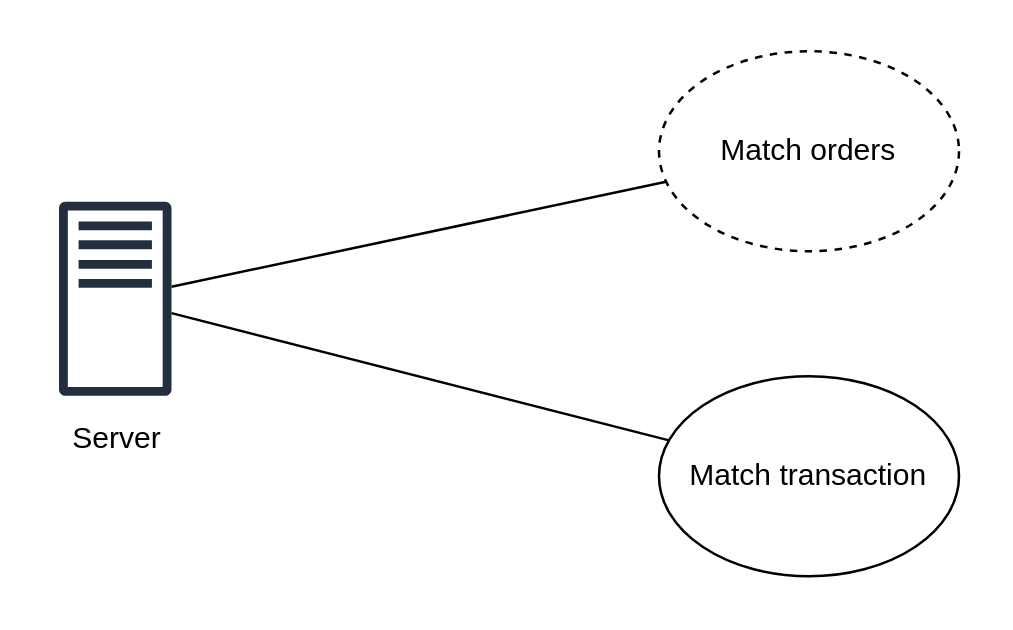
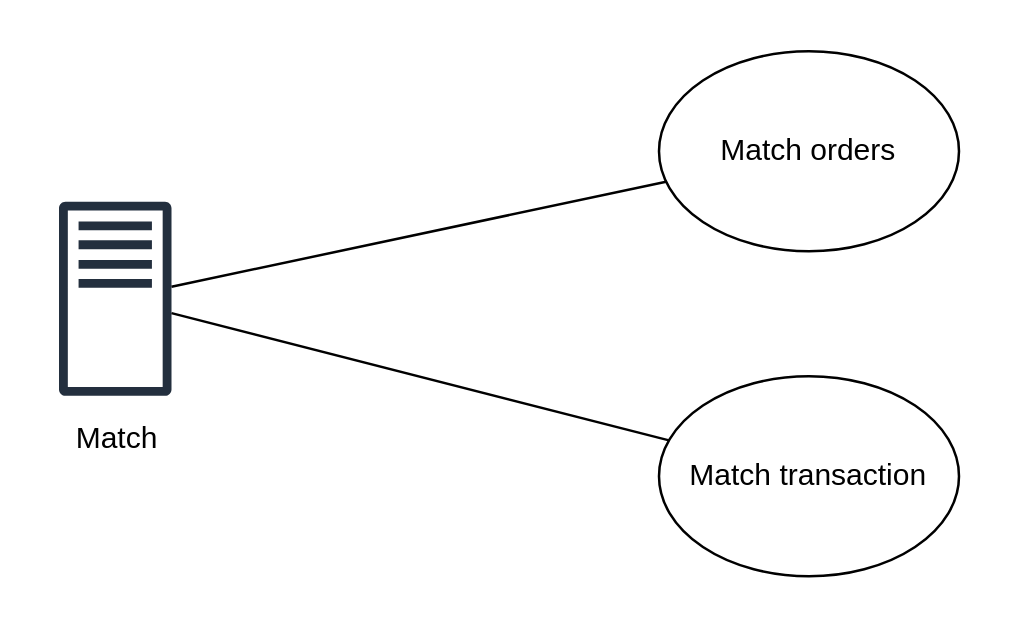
node "Match orders": style dashed -> solid
node "Server": label "Server" -> "Match"
